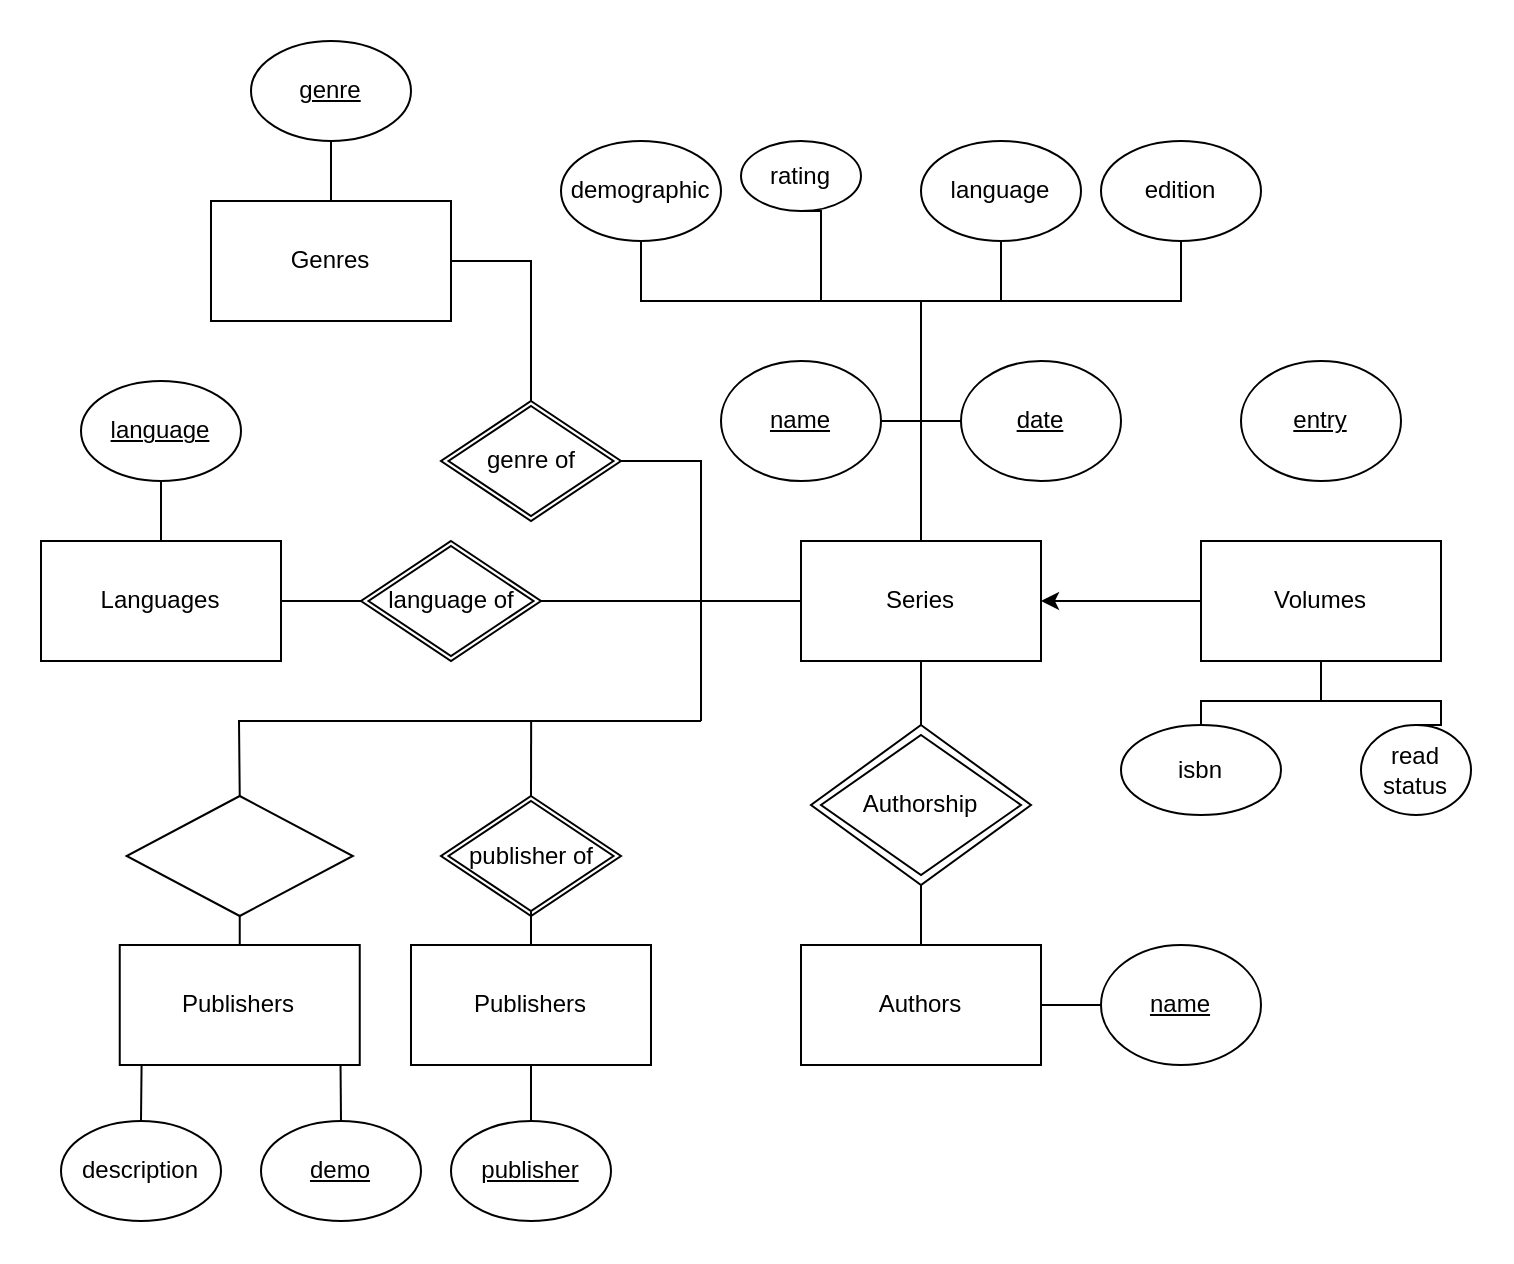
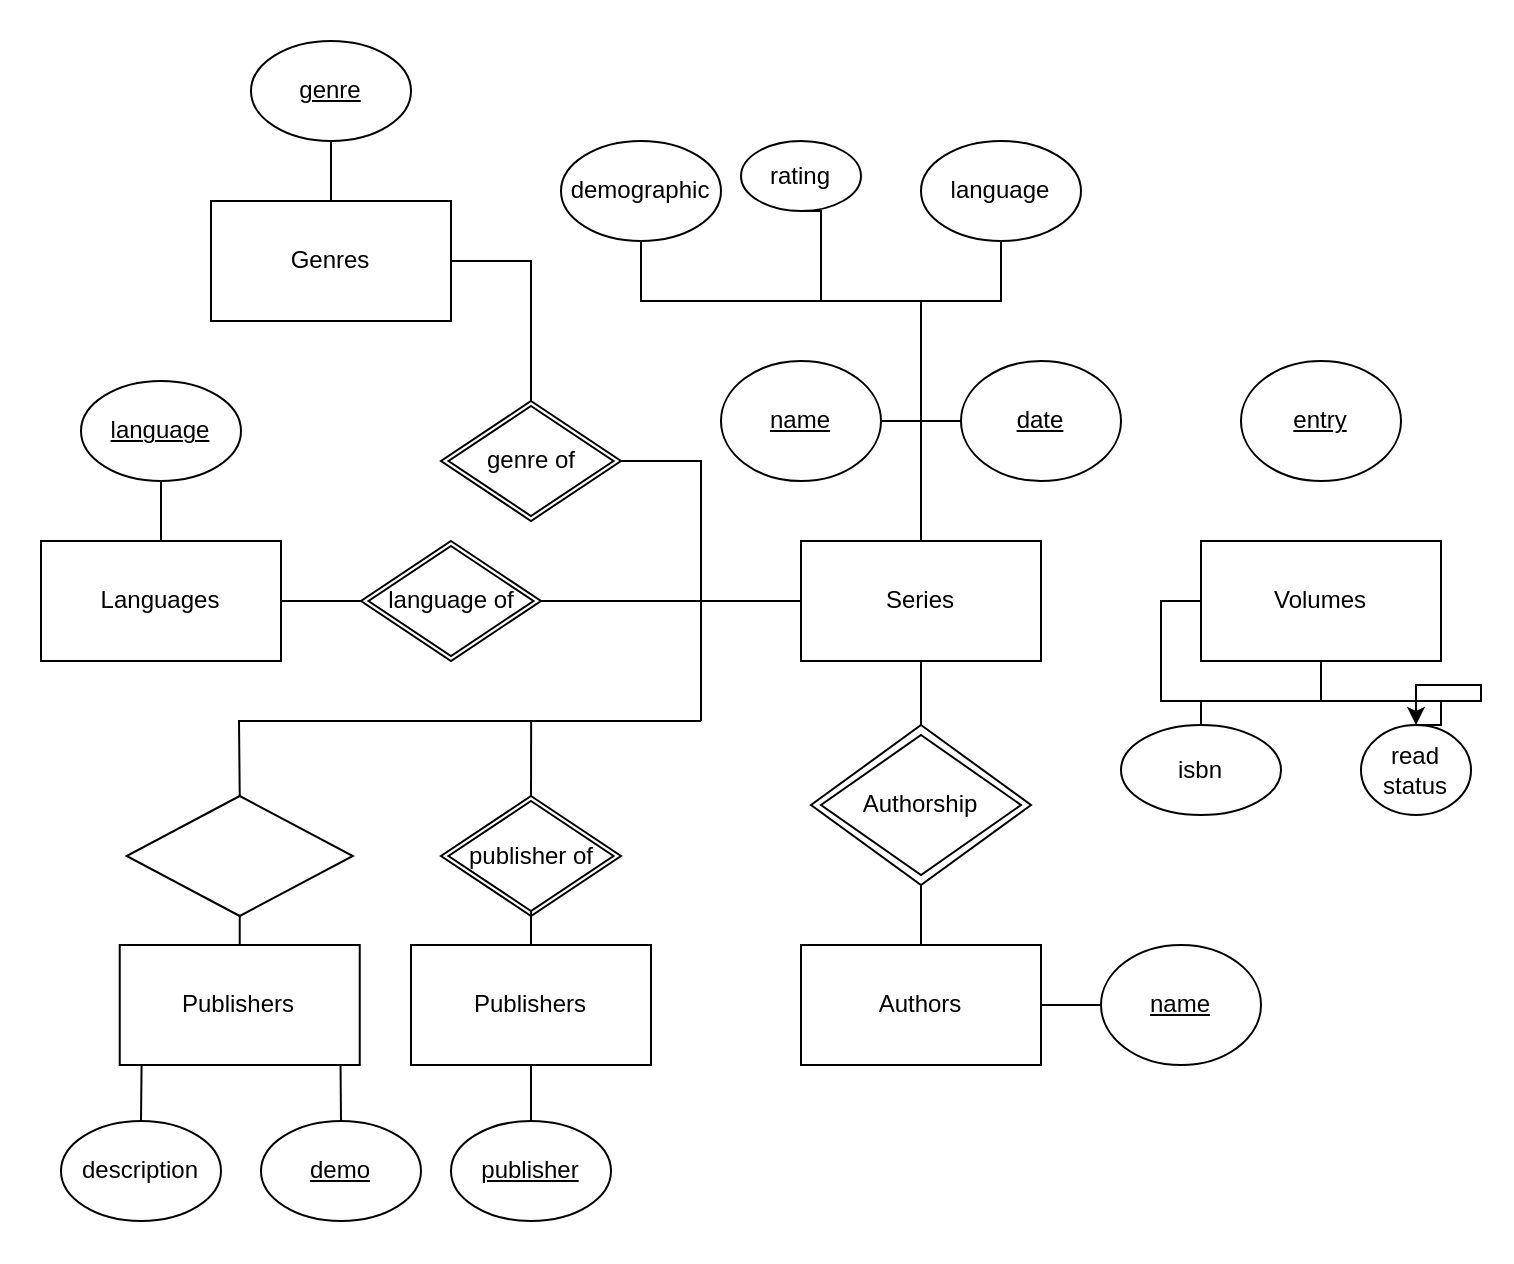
node "edition": removed
edge "edition" -- "Series": removed
edge "Volumes" -> "Series": now "Volumes" -> "read status"
